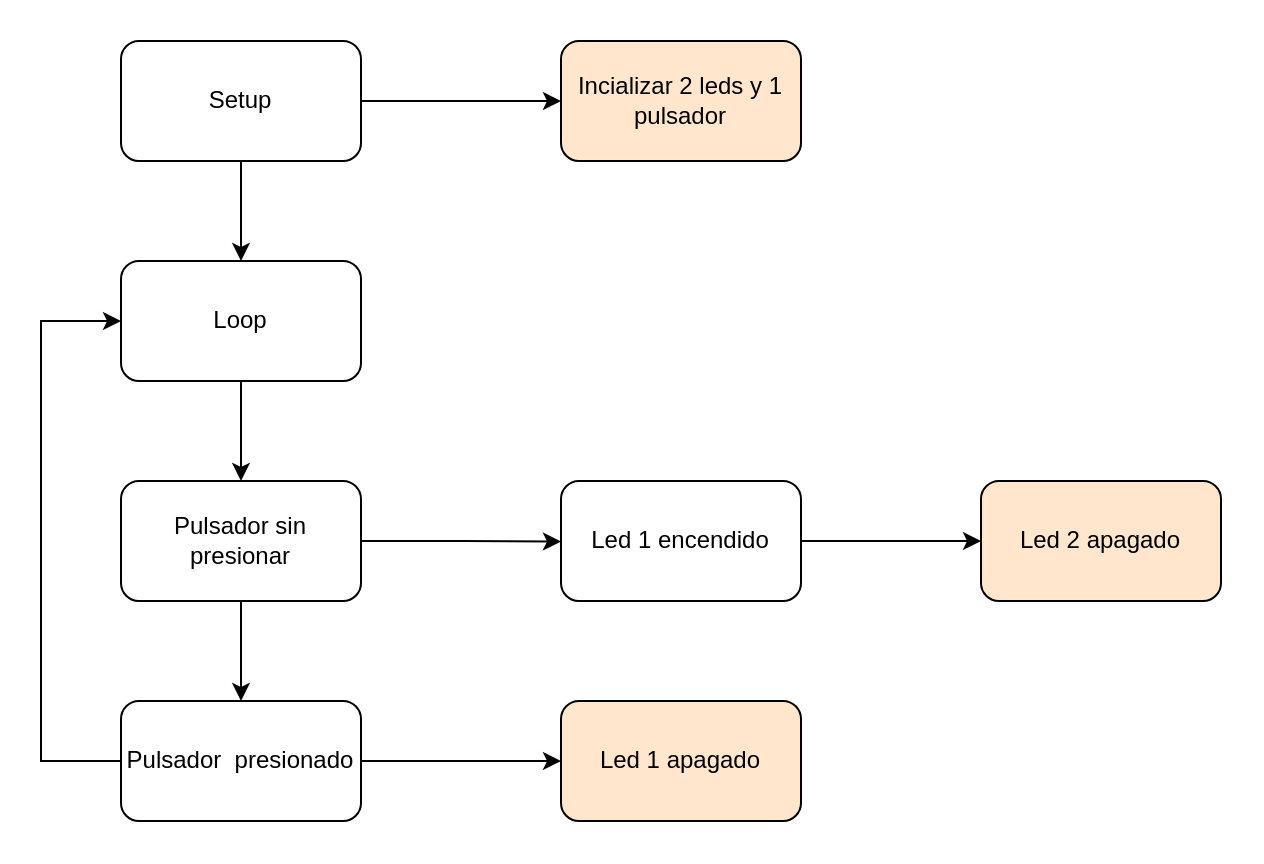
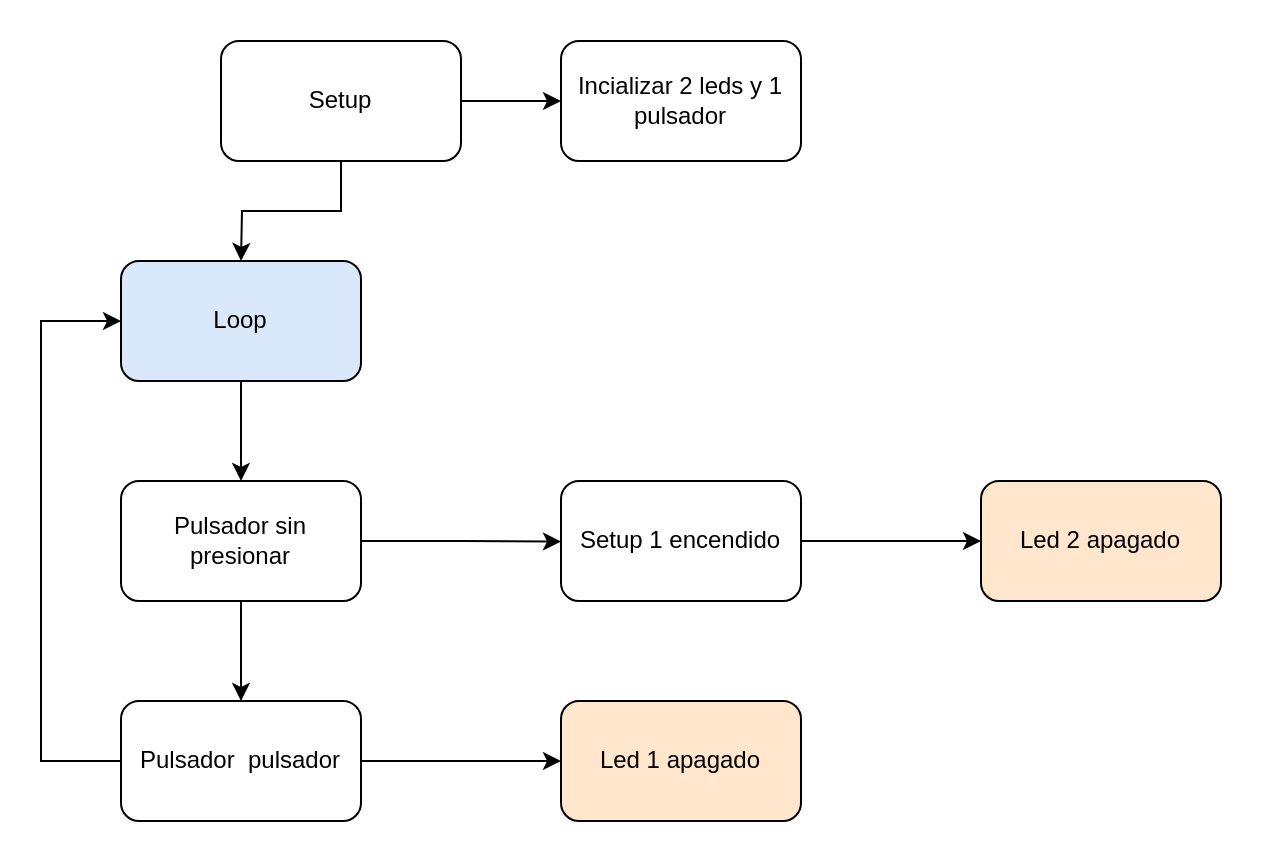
node "Setup": moved (241, 101) -> (341, 101)
node "Incializar 2 leds y 1 pulsador": fillcolor #ffe6cc -> #ffffff
node "Loop": fillcolor #ffffff -> #dae8fc
node "Led 1 encendido": label "Led 1 encendido" -> "Setup 1 encendido"
node "Pulsador presionado": label "Pulsador presionado" -> "Pulsador pulsador"
